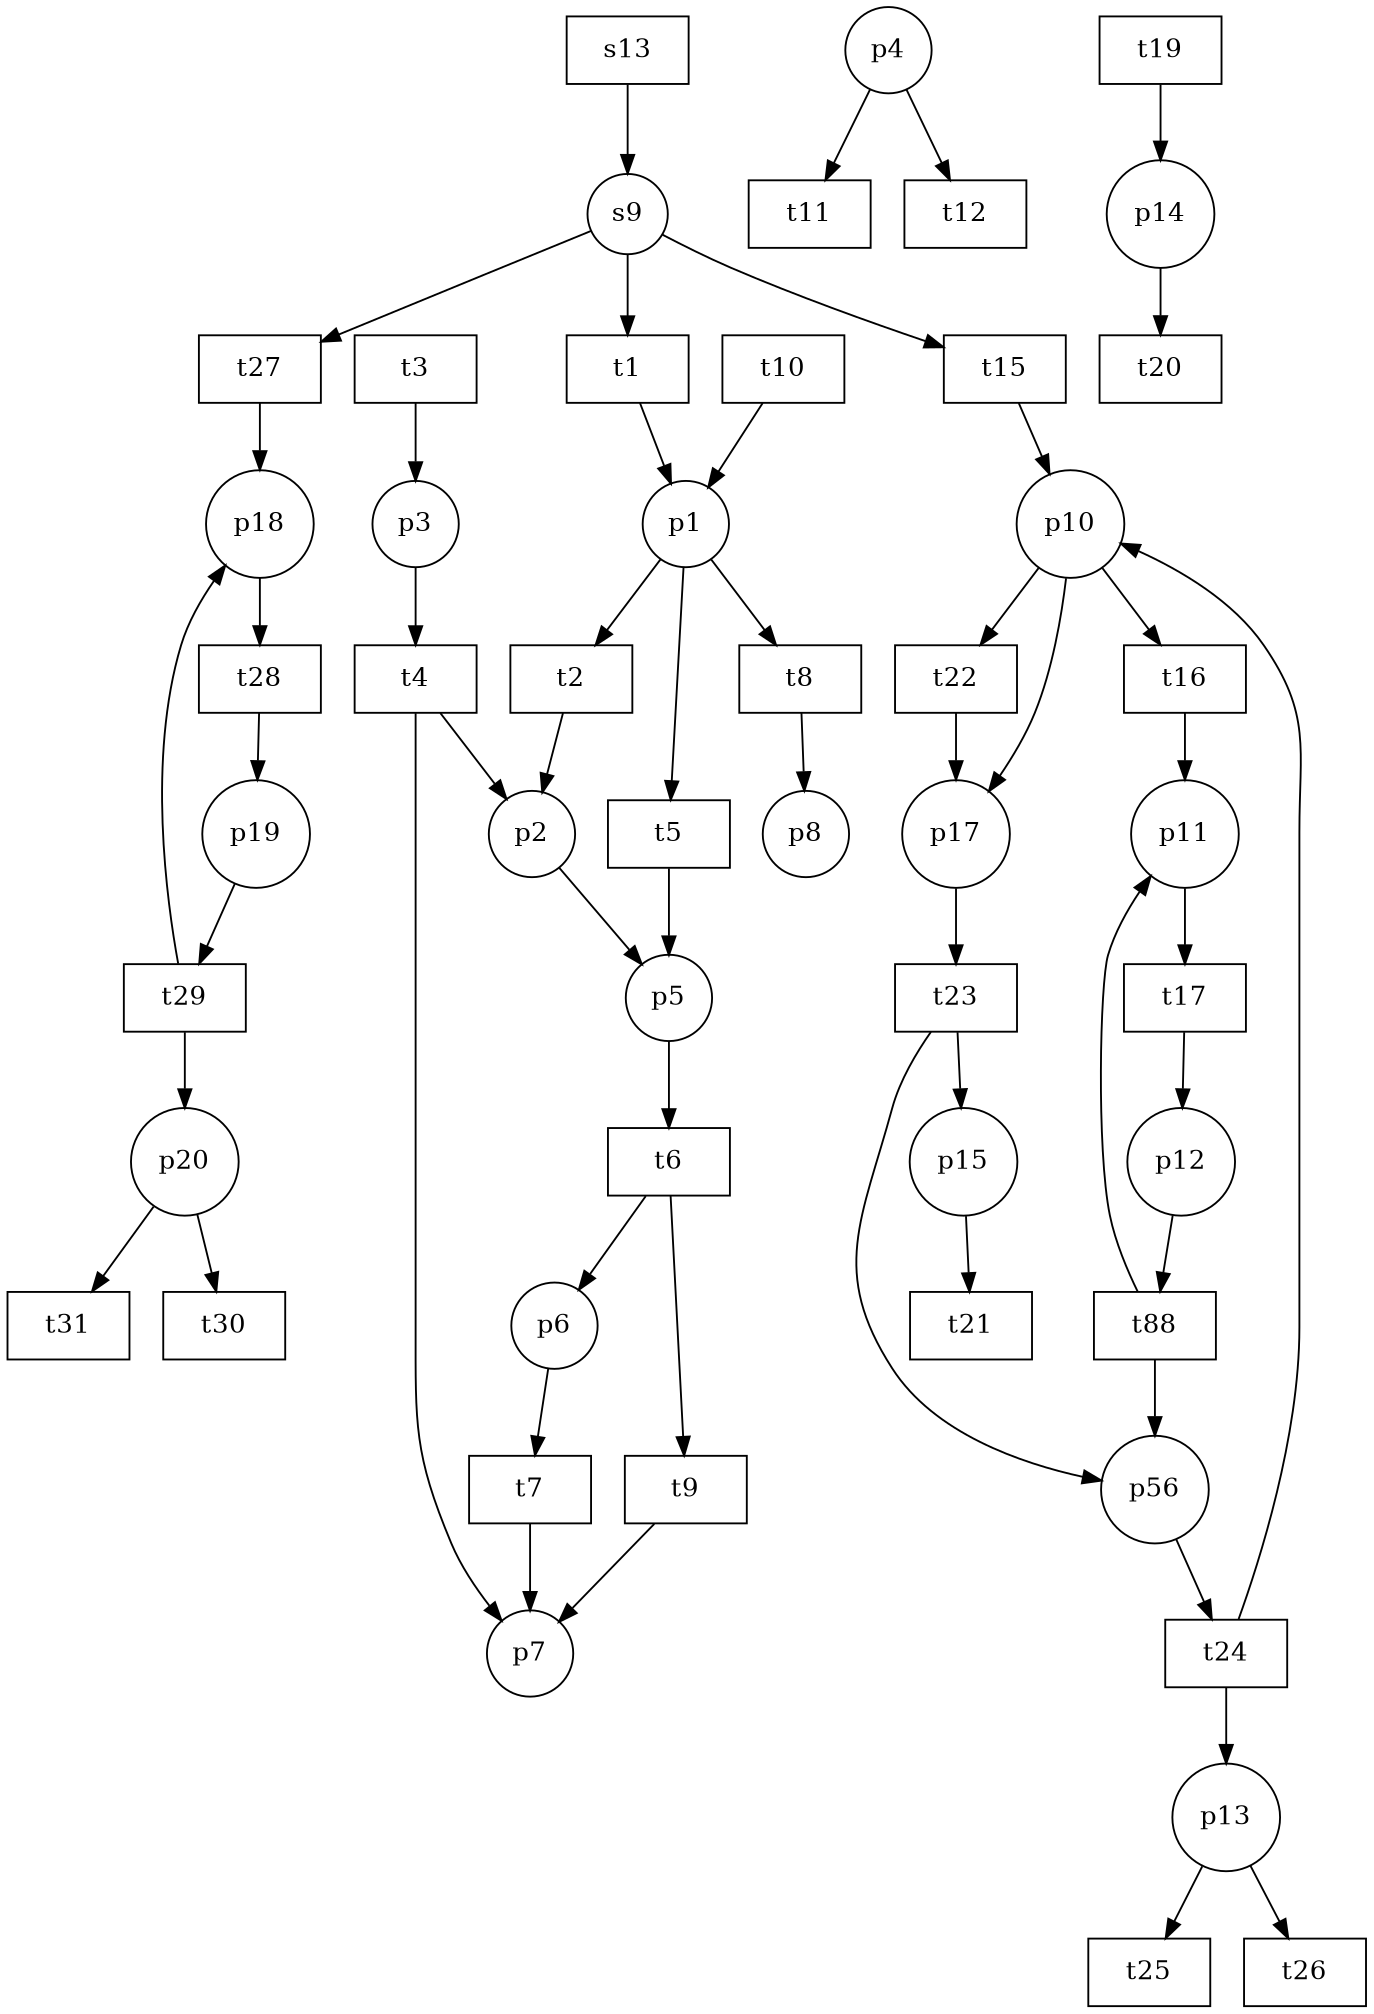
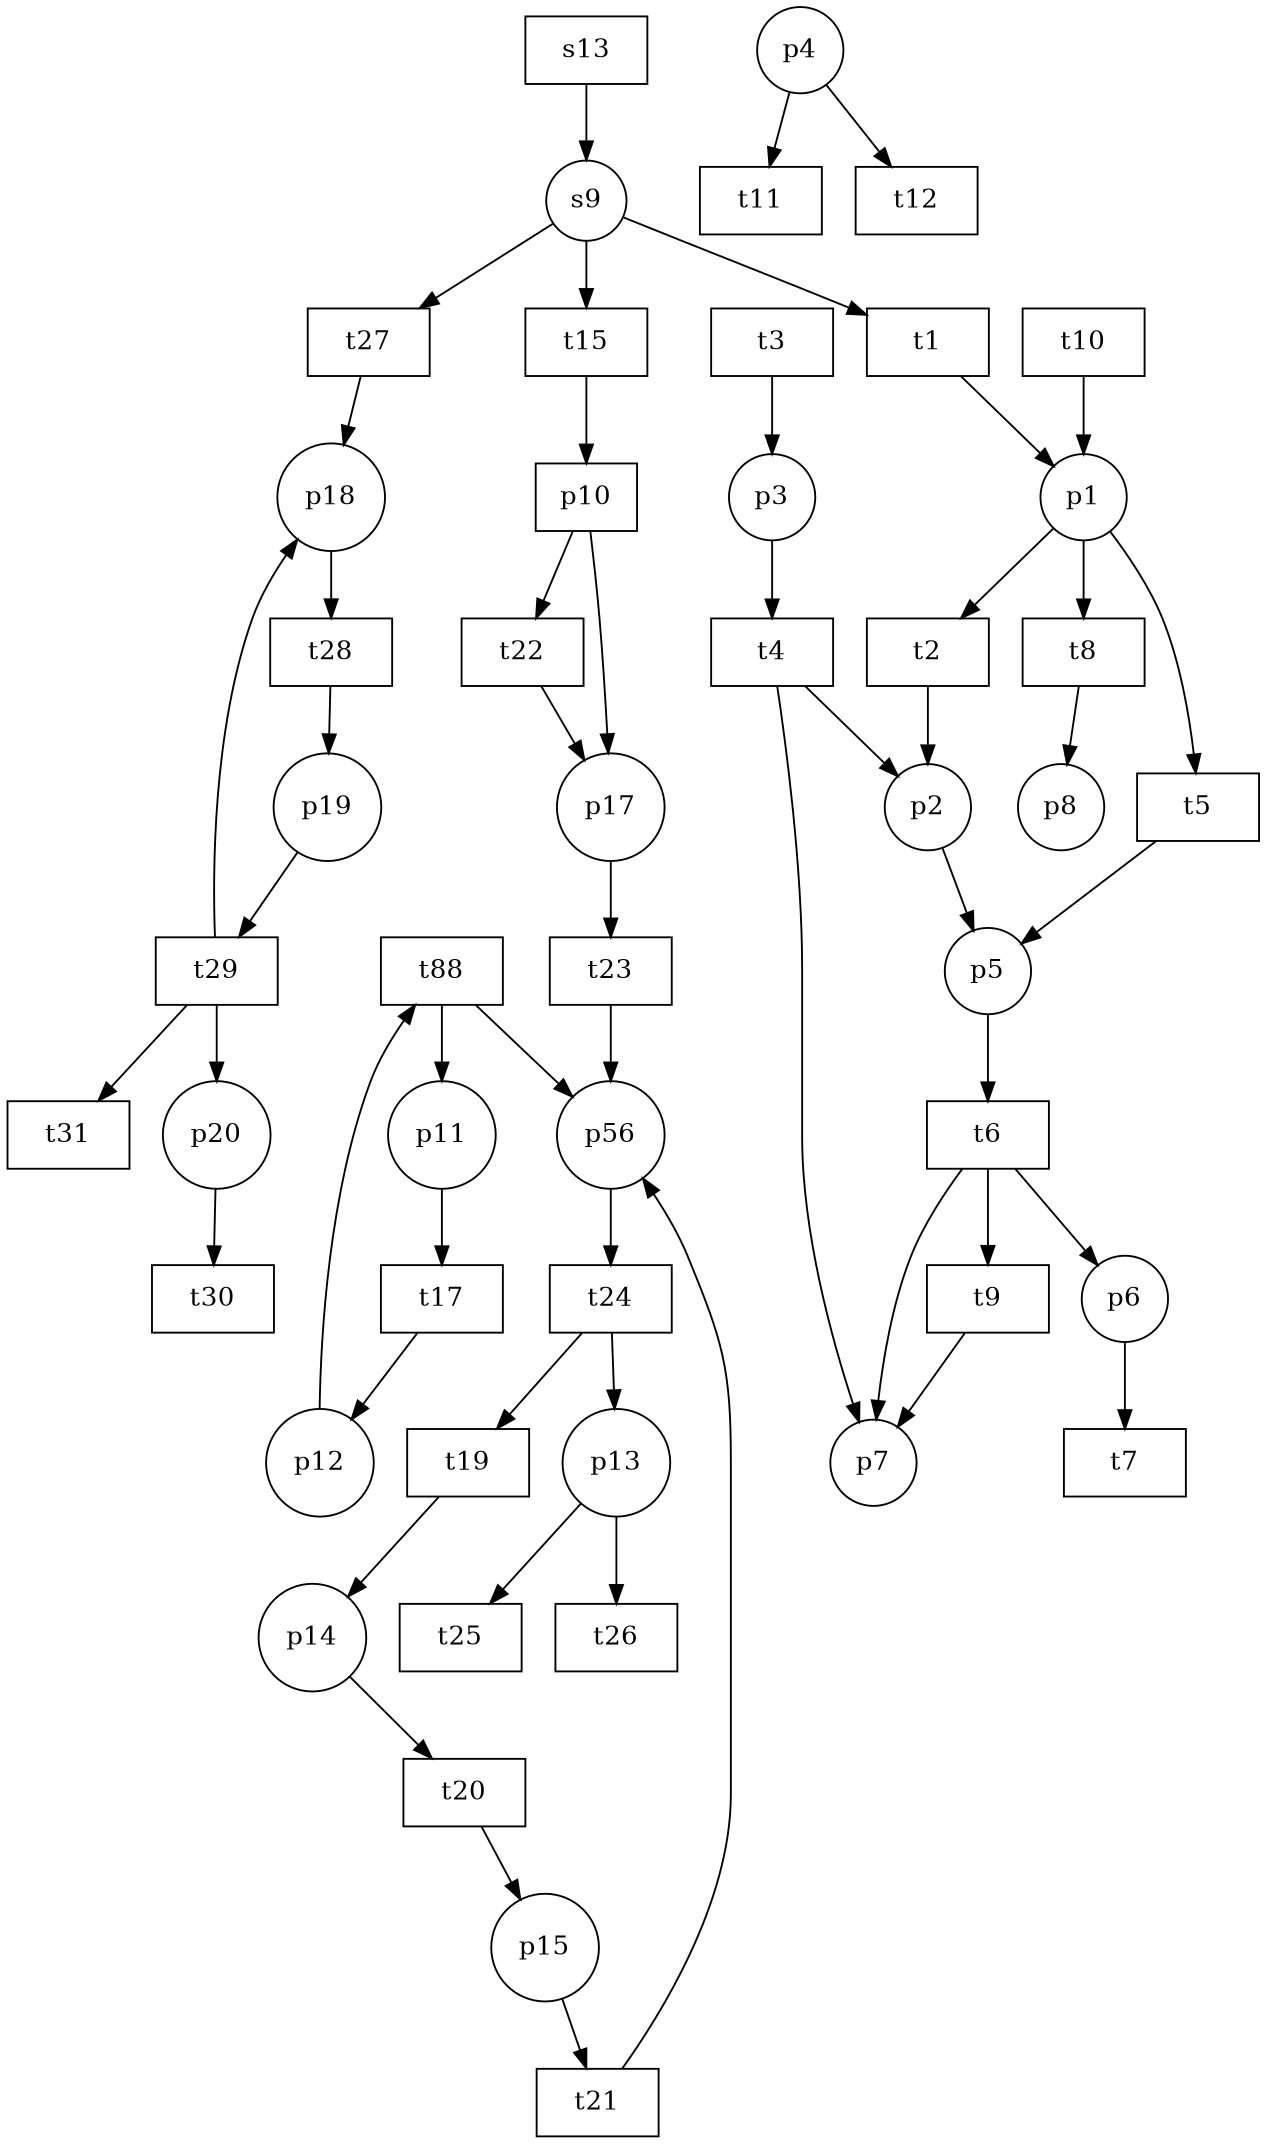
node "p10": shape circle -> box
node "t16": removed
edge "t24" -> "p10": now "t24" -> "t19"
edge "t23" -> "p15": now "t20" -> "p15"
edge "p20" -> "t31": now "t29" -> "t31"
edge "t7" -> "p7": now "t6" -> "p7"
edge "t21" -> "p56": added
